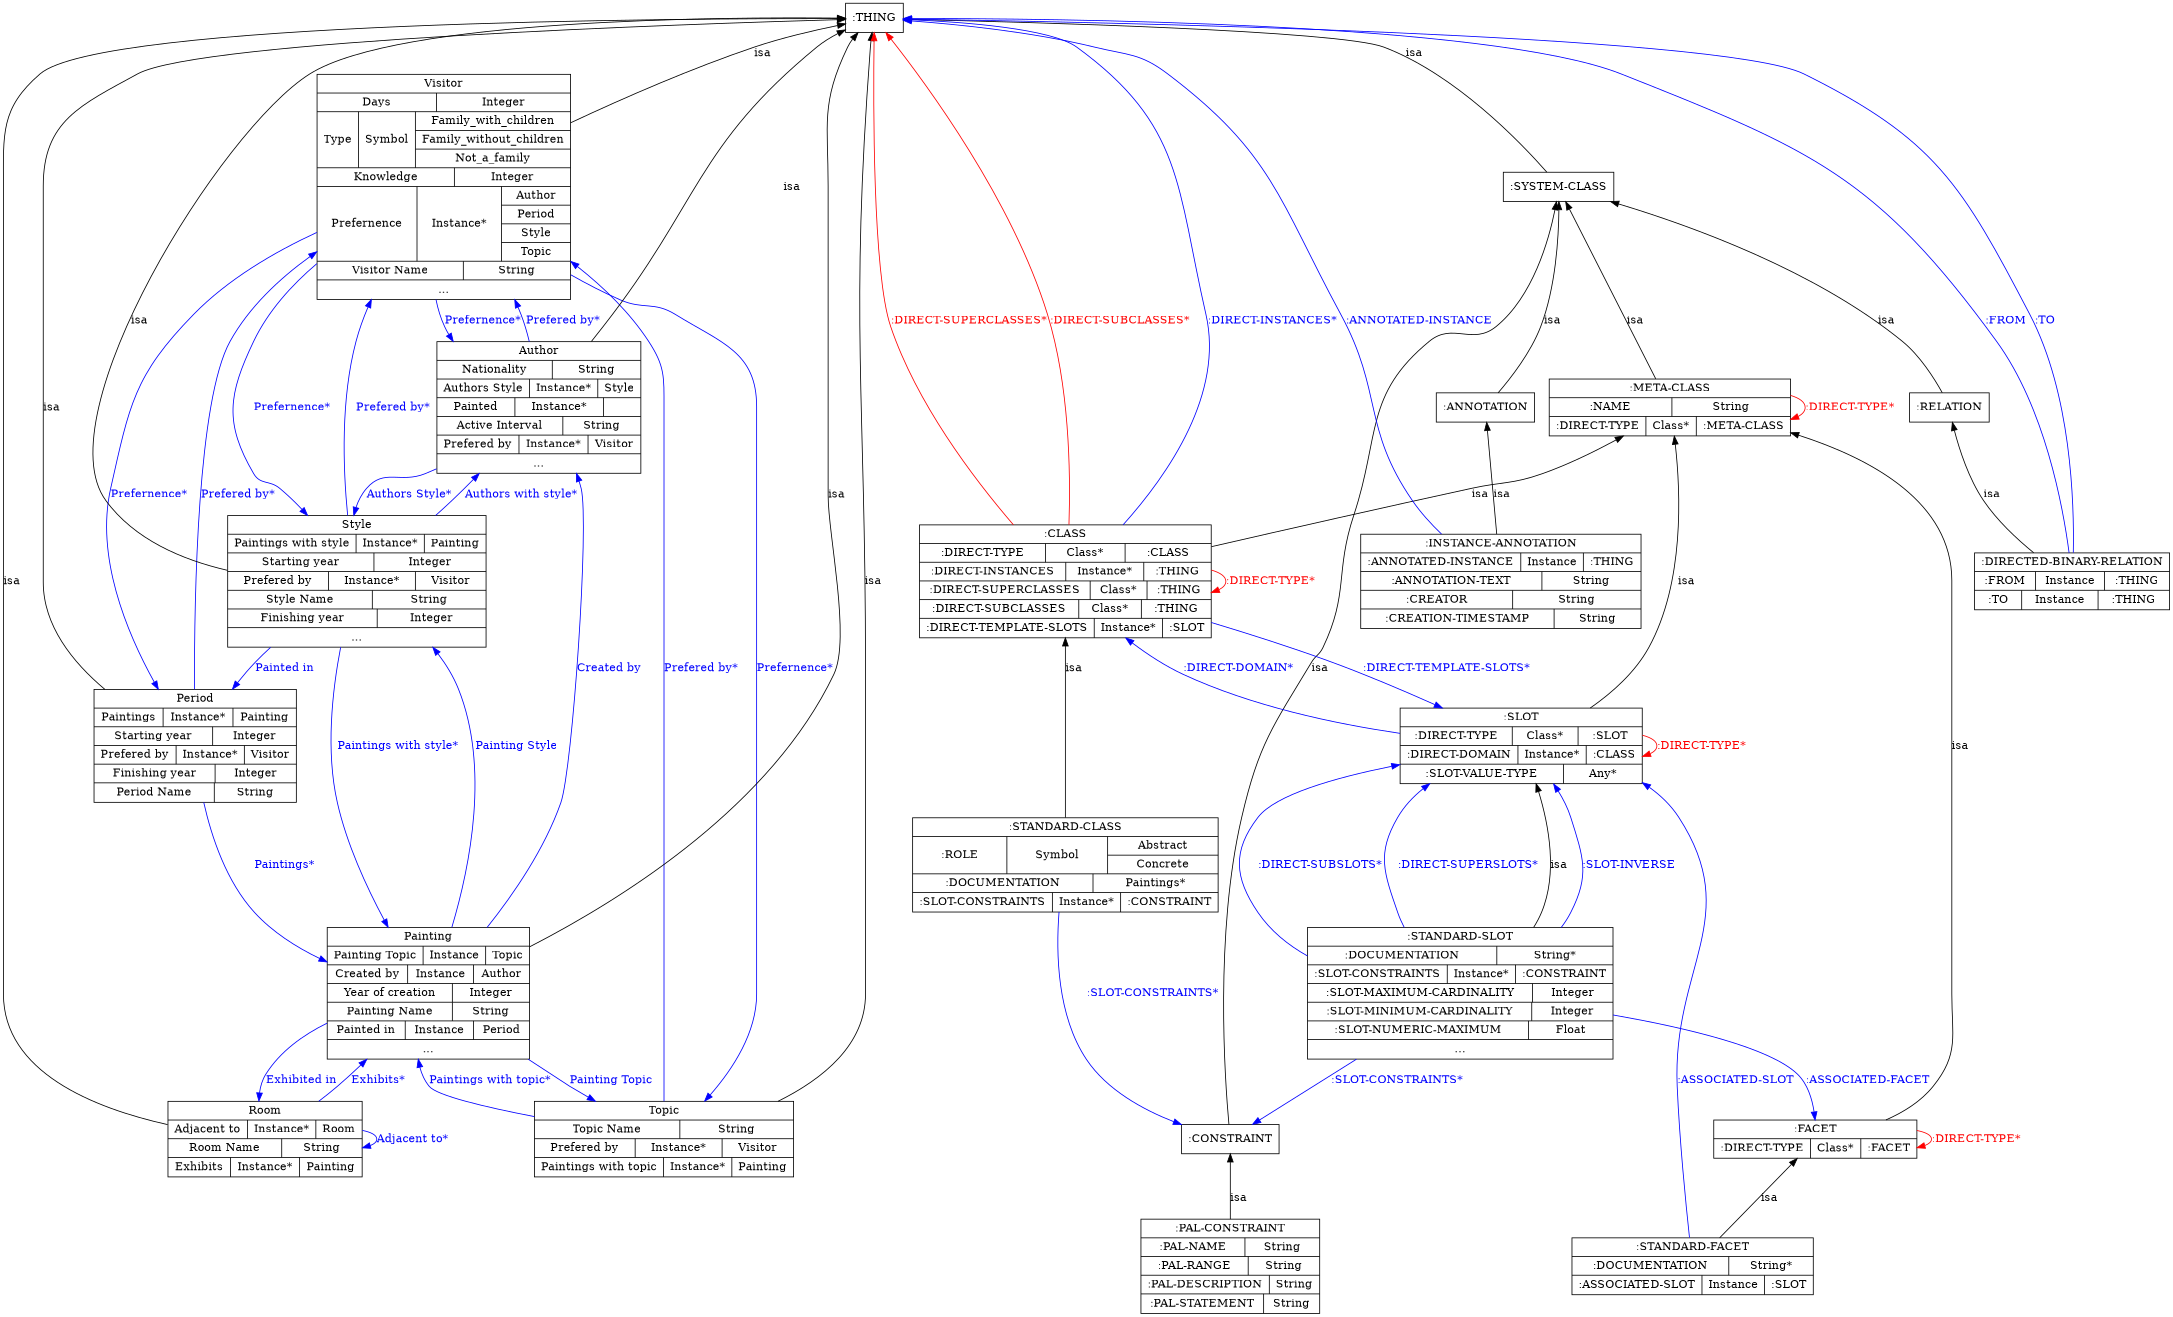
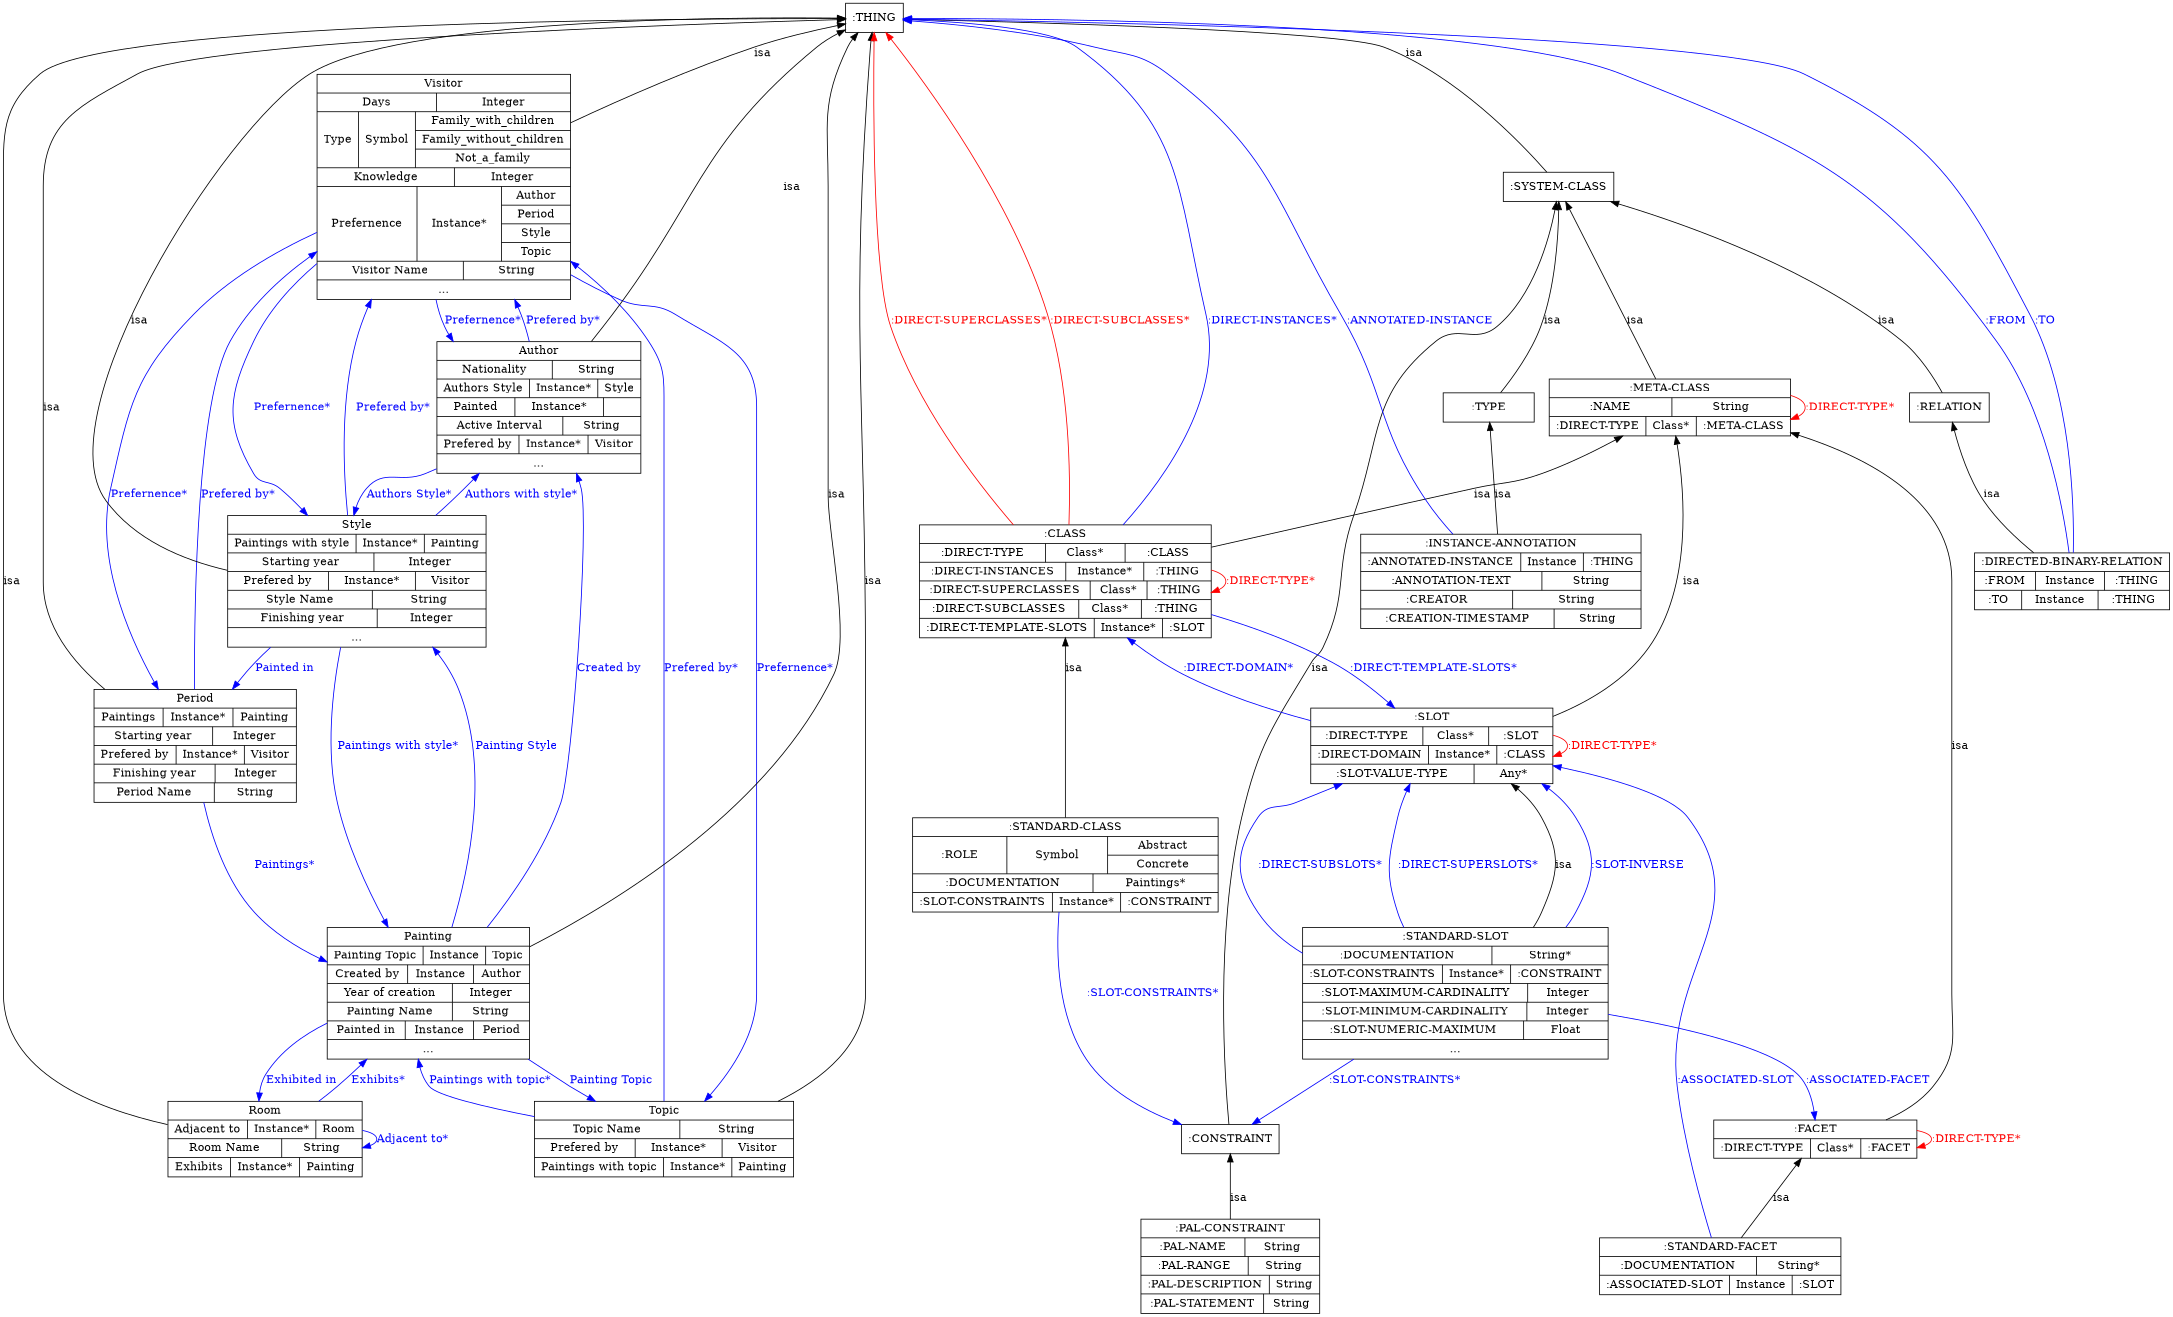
node ":ANNOTATION": label ":ANNOTATION" -> ":TYPE"
